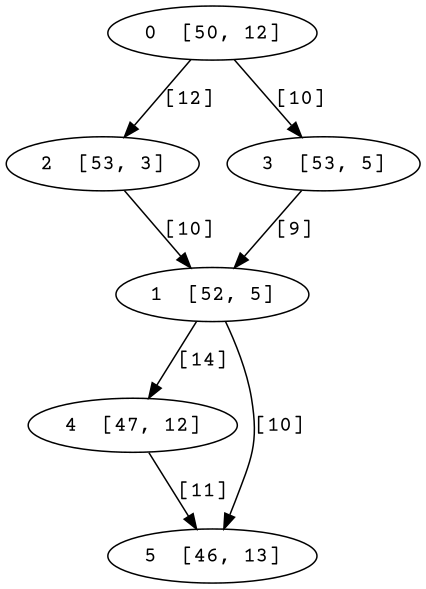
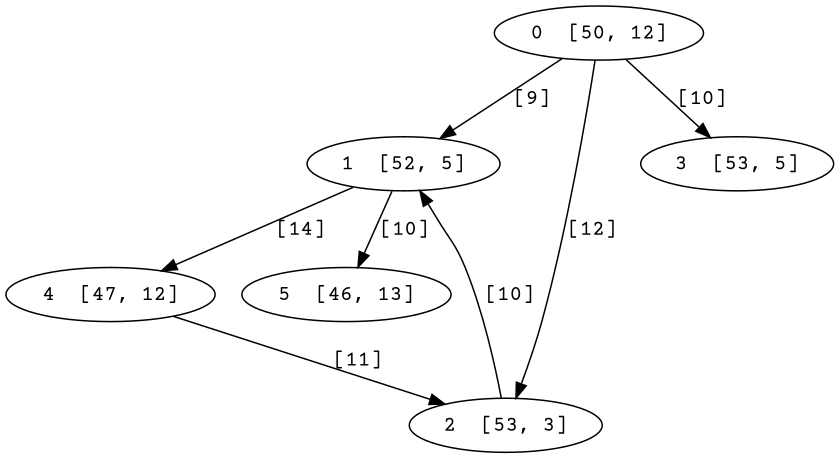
edge "3  [53, 5]" -> "1  [52, 5]": now "0  [50, 12]" -> "1  [52, 5]"
edge "4  [47, 12]" -> "5  [46, 13]": now "4  [47, 12]" -> "2  [53, 3]"
